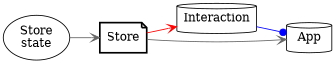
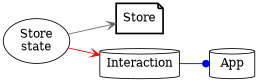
edge "Store" -> "Interaction": now "Store state" -> "Interaction"
edge "Store" -> "App": removed
